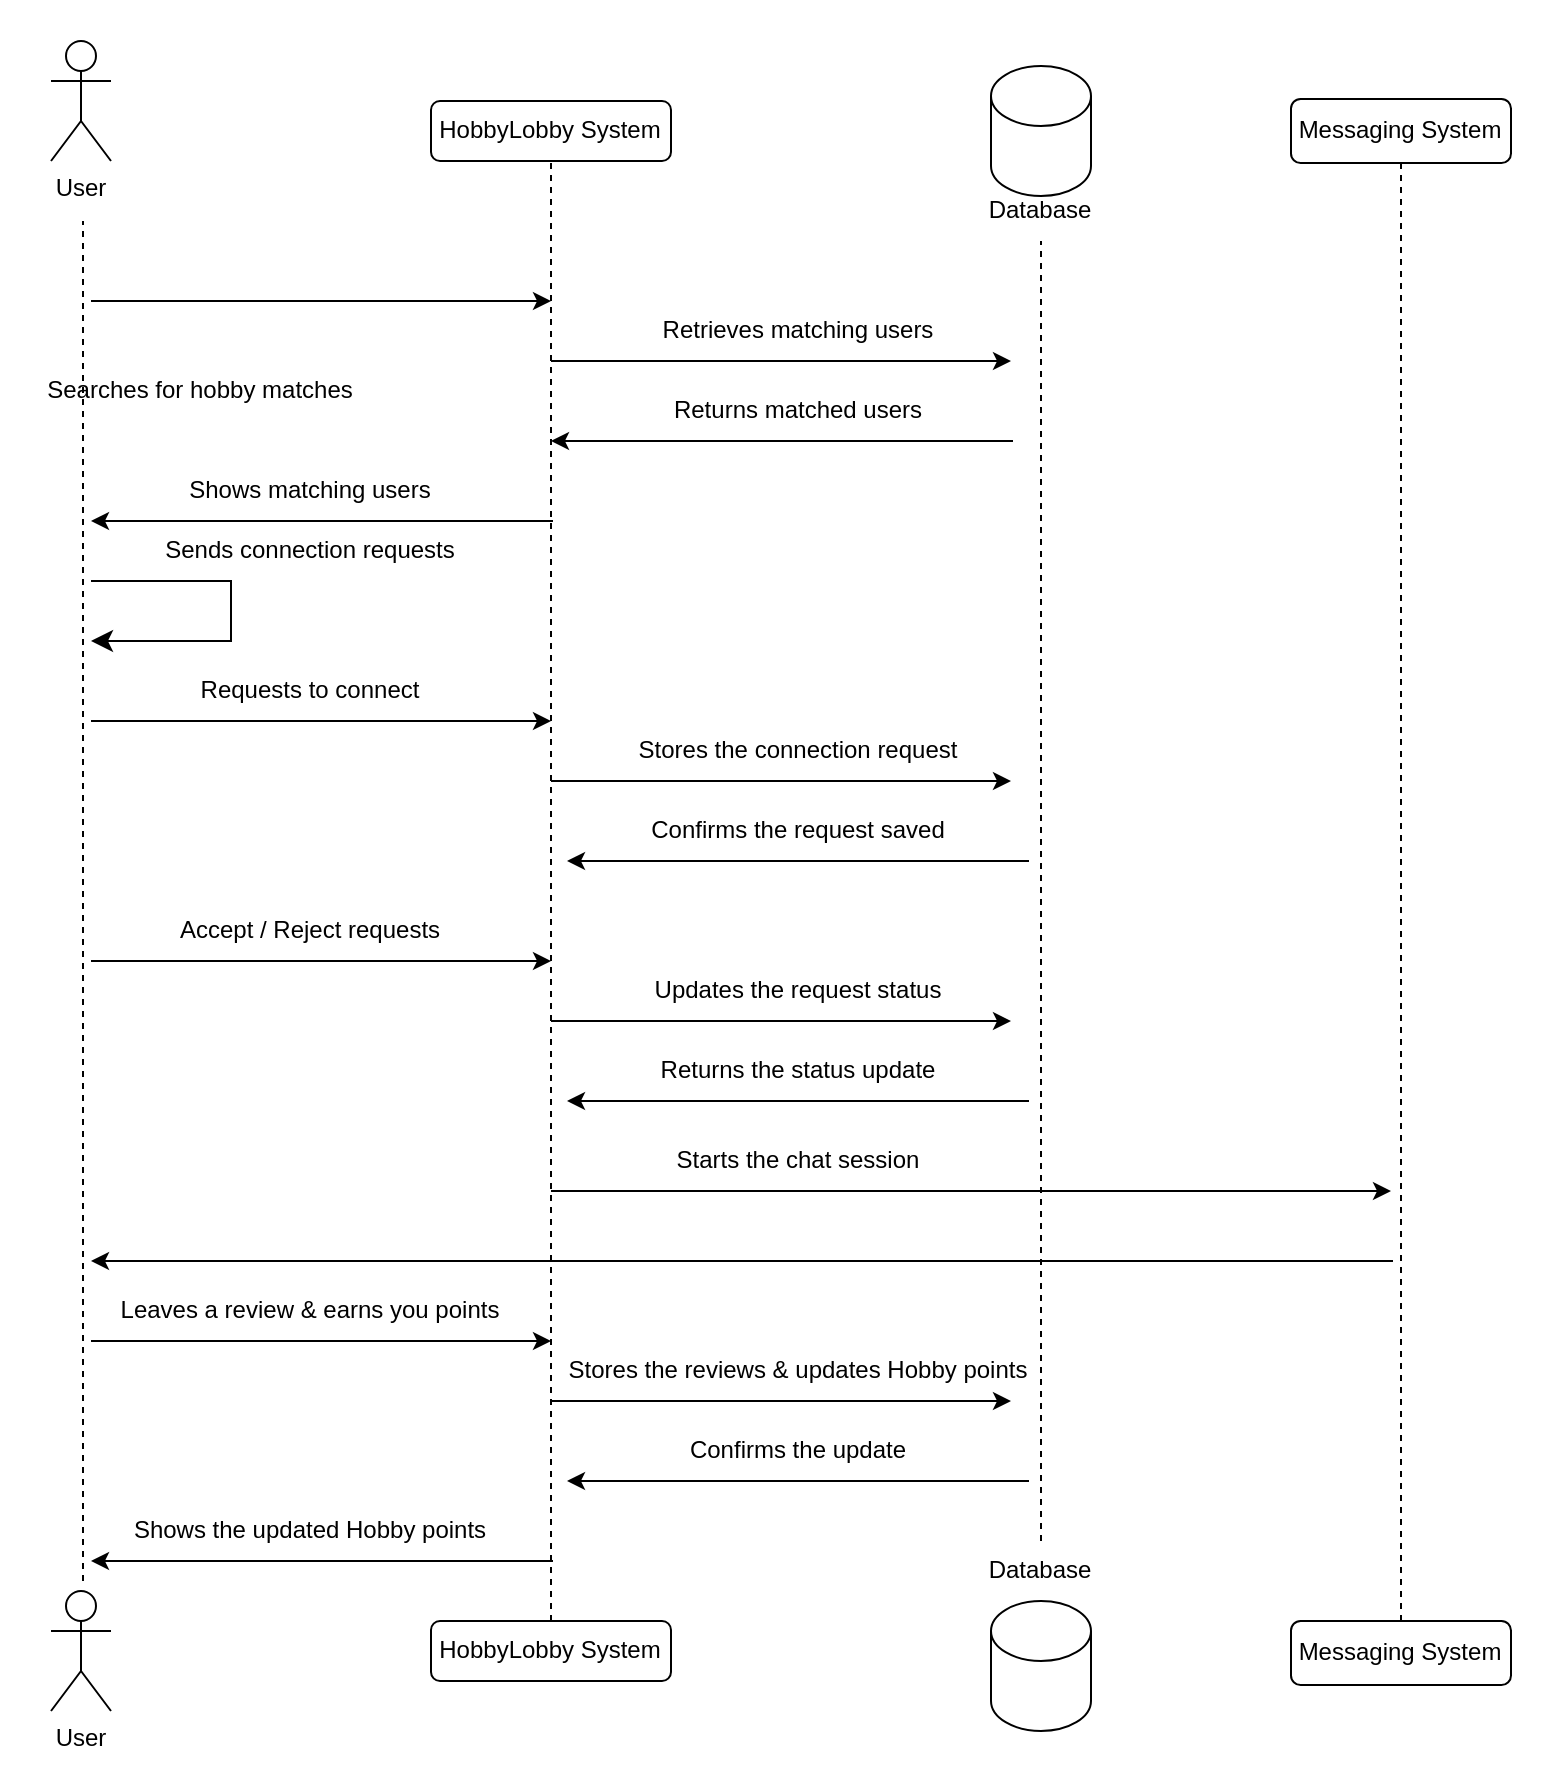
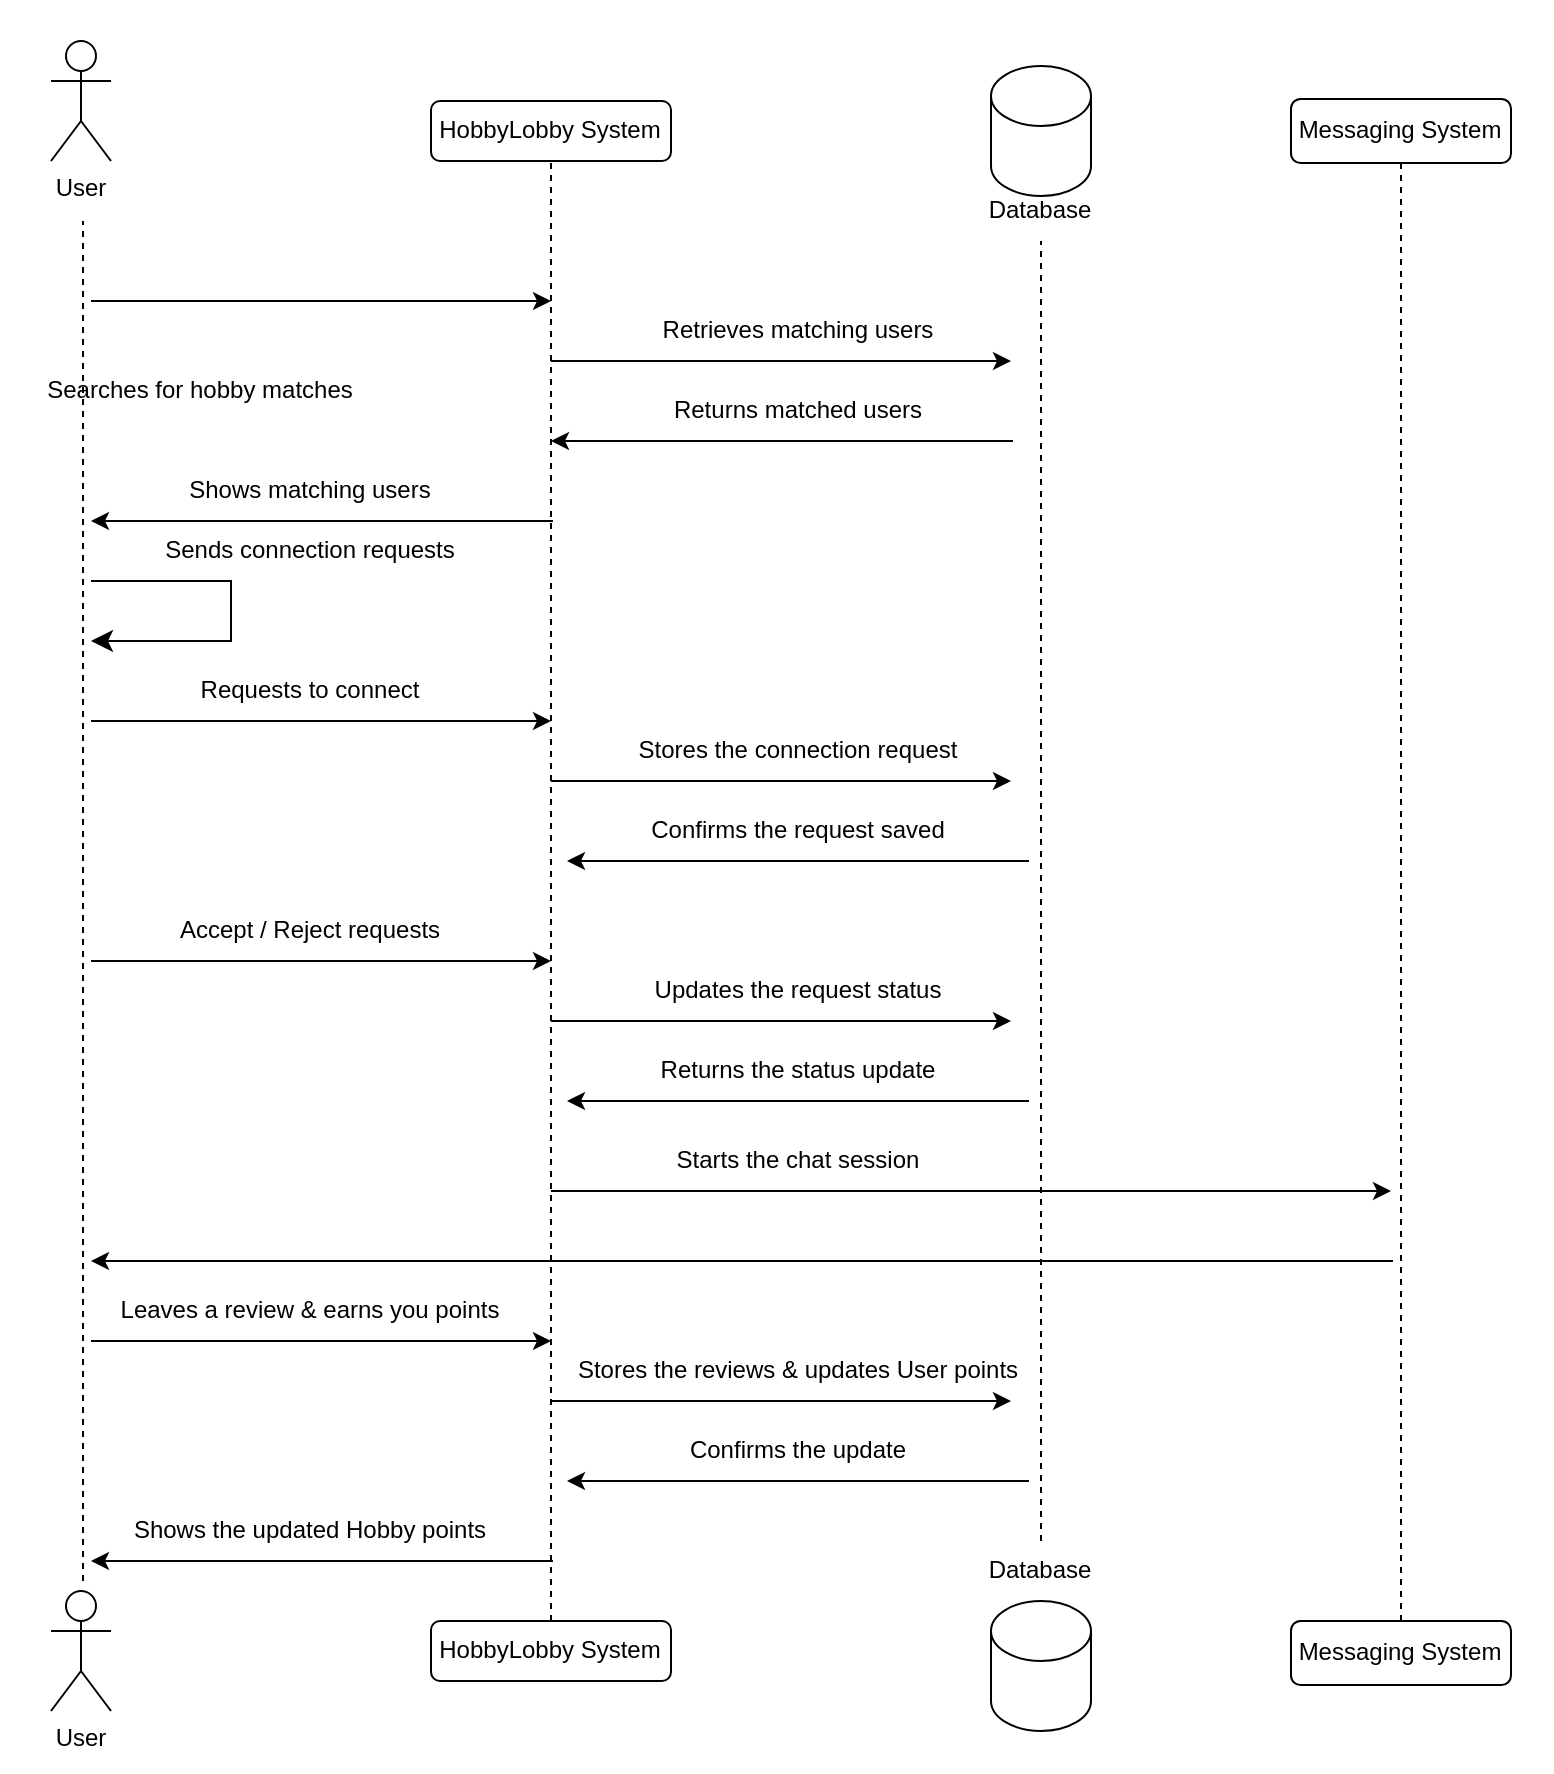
node "Stores the reviews & updates Hobby points": label "Stores the reviews & updates Hobby points" -> "Stores the reviews & updates User points"
